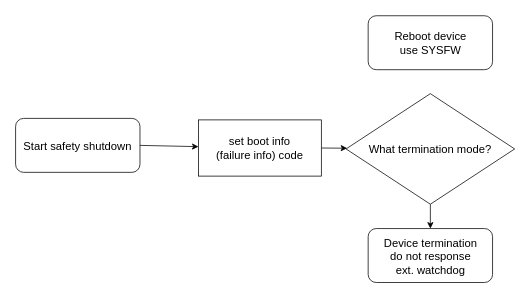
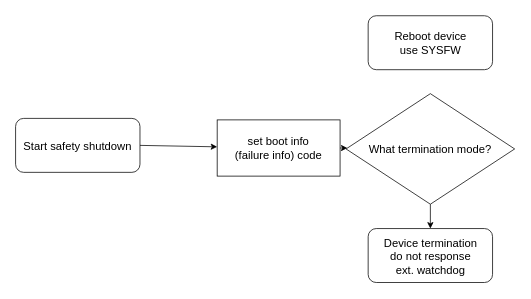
node "set boot info (failure info) code": moved (260, 148) -> (279, 148)
